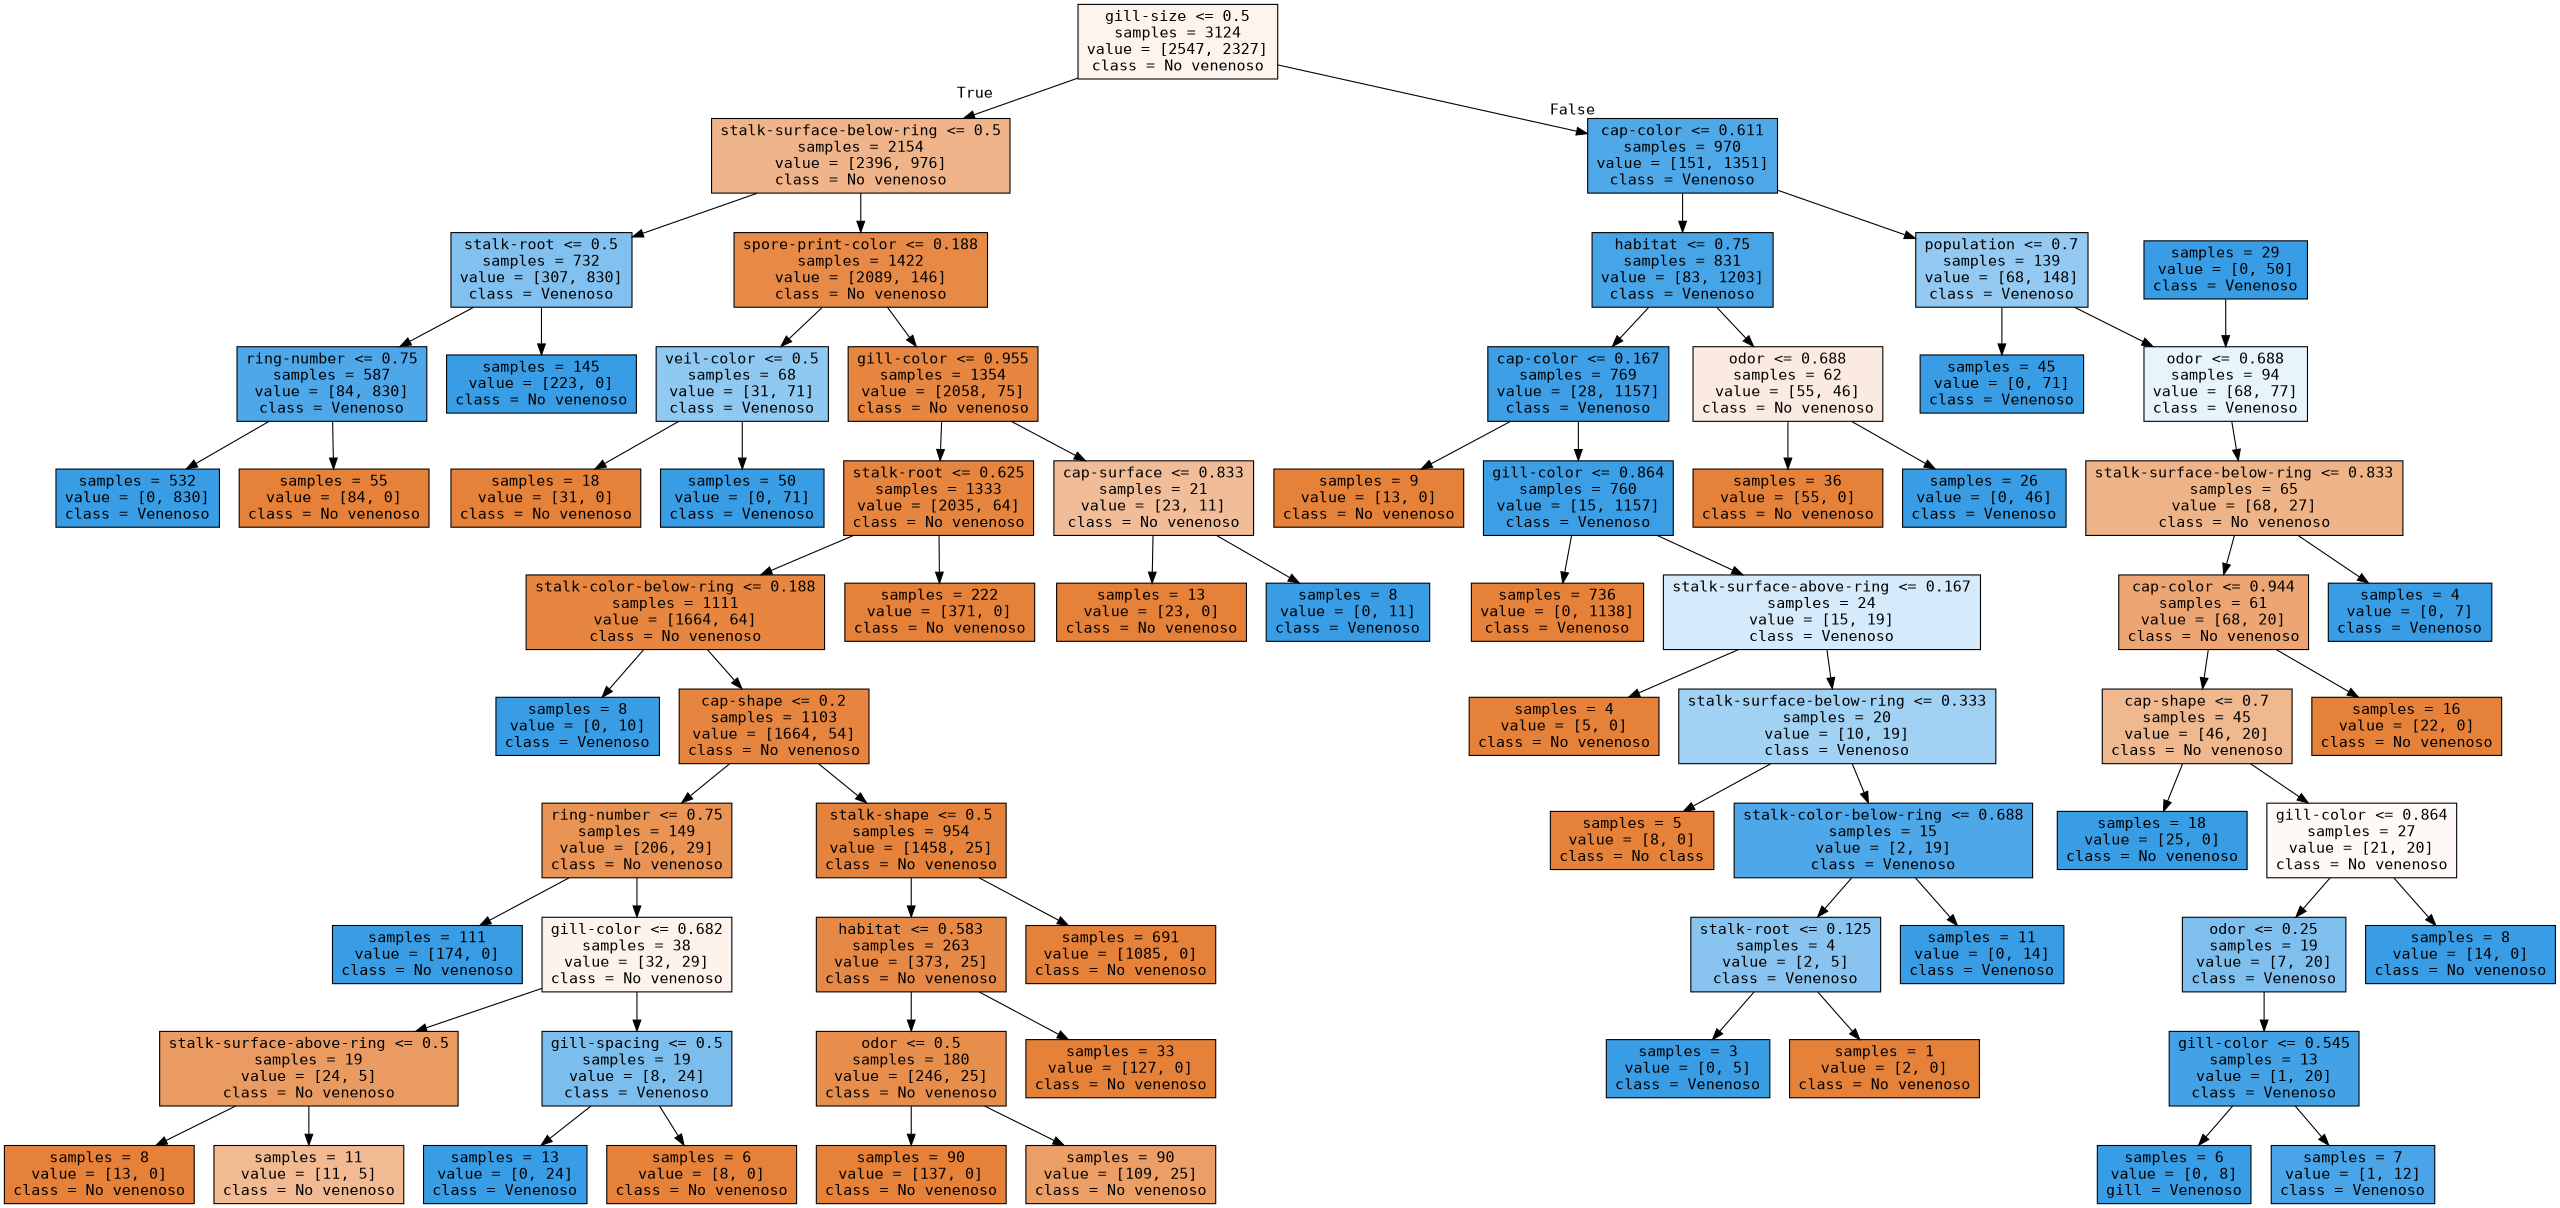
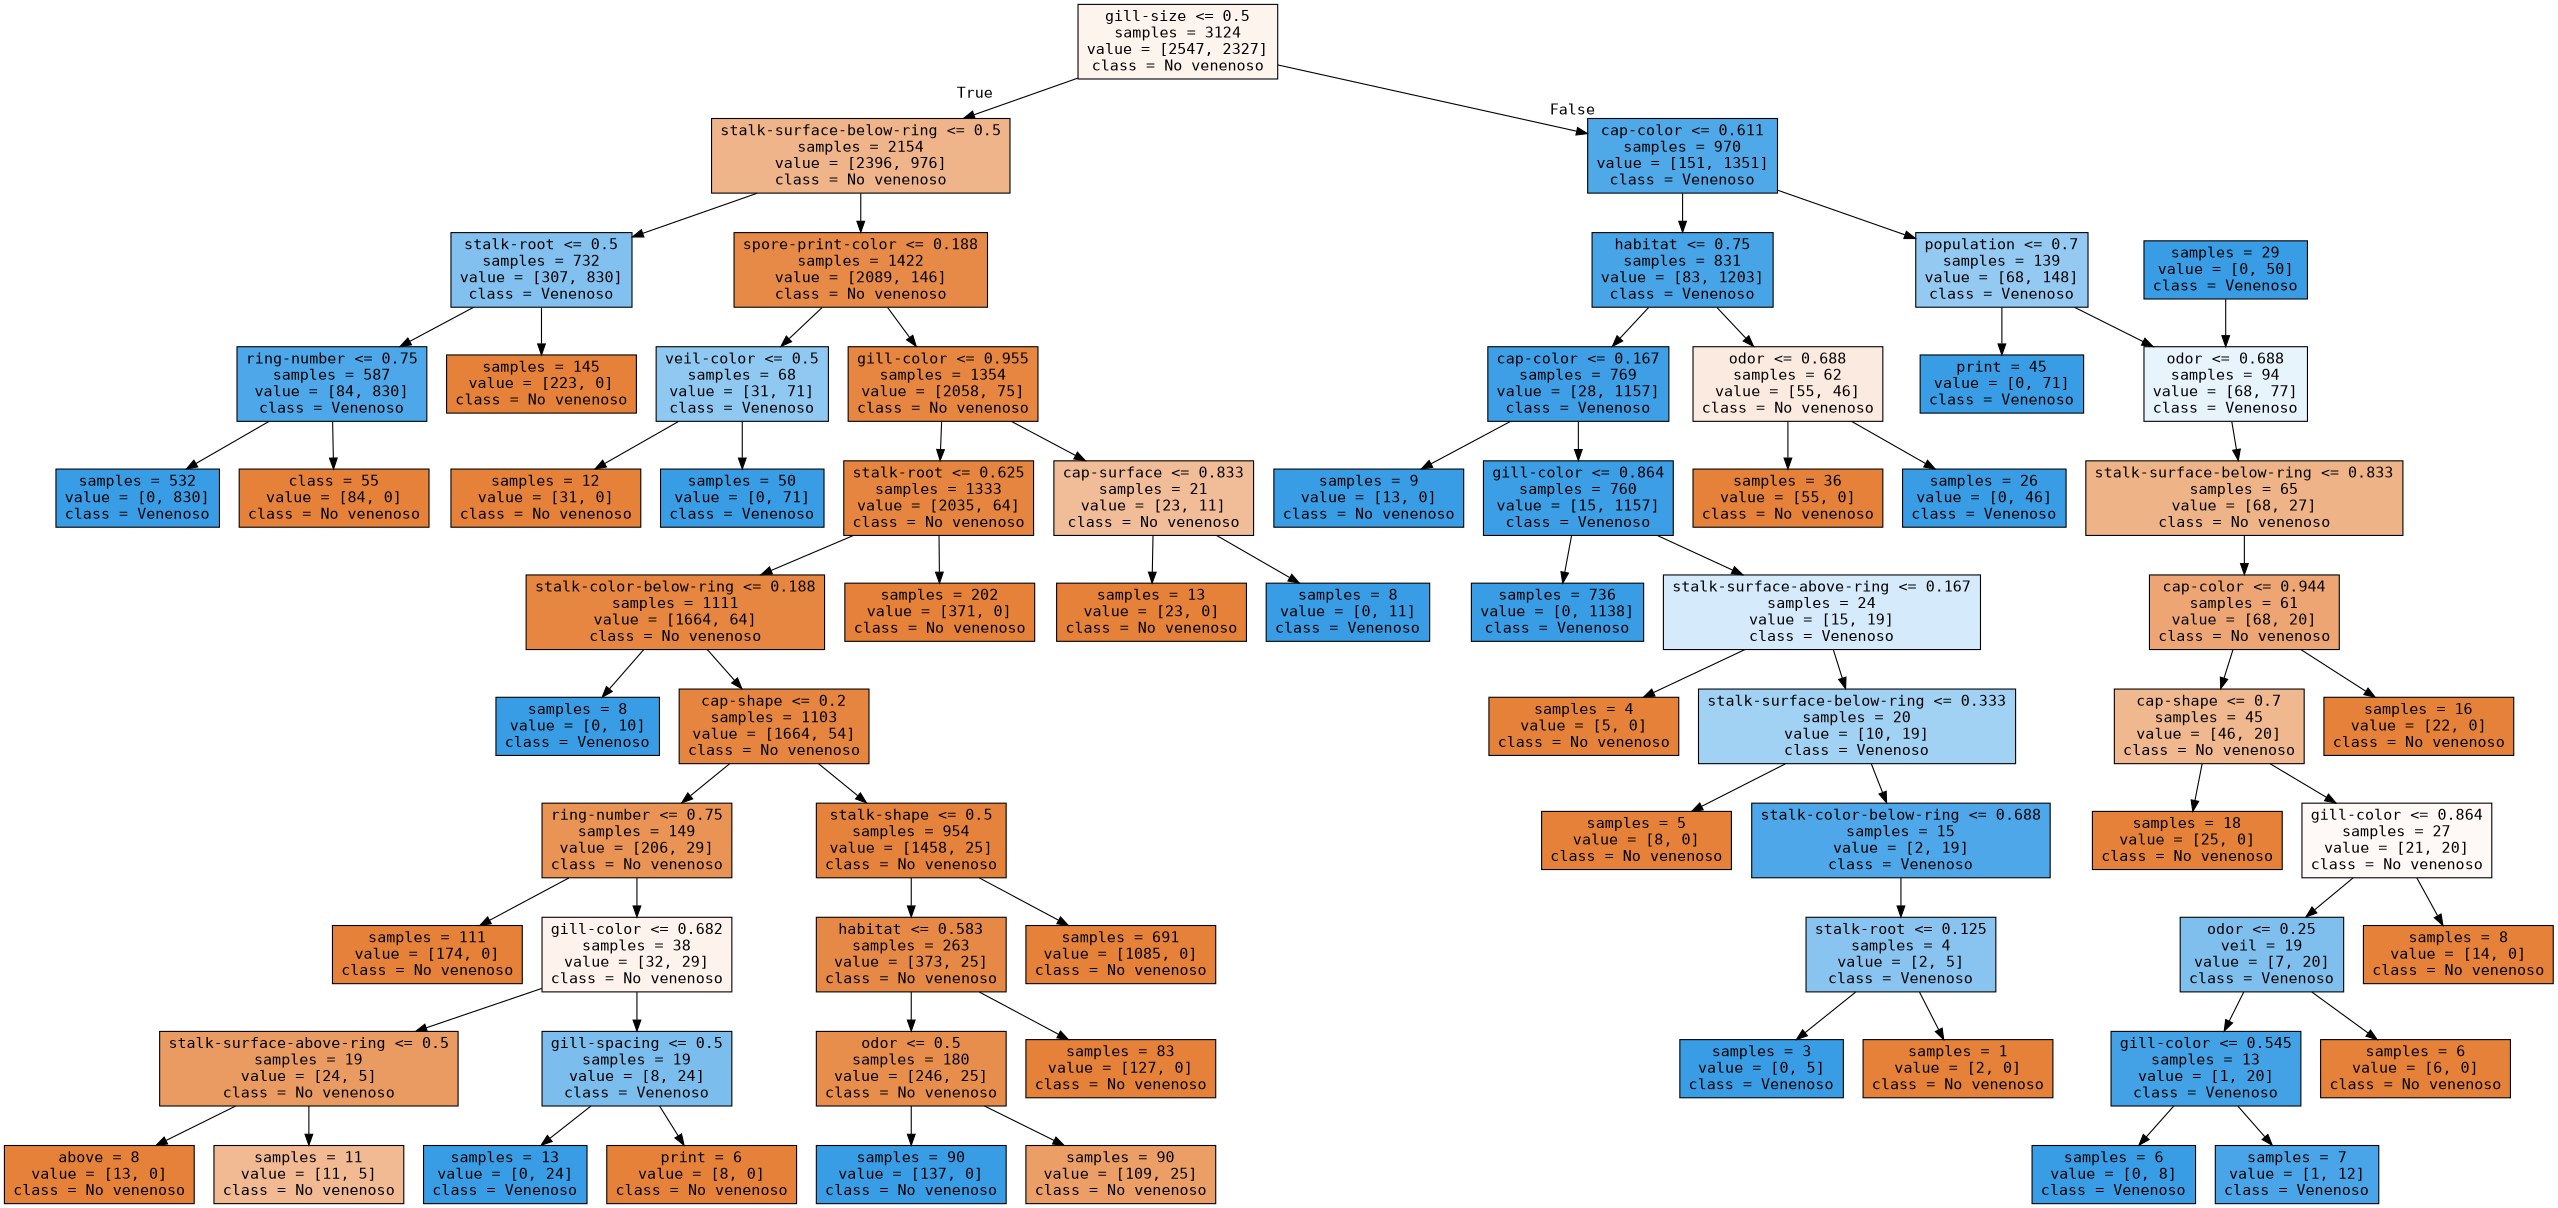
node "samples = 145 value = [223, 0] class = No venenoso": fillcolor #399de5 -> #e58139
node "samples = 45 value = [0, 71] class = Venenoso": label "samples = 45 value = [0, 71] class = Venenoso" -> "print = 45 value = [0, 71] class = Venenoso"
node "samples = 55 value = [84, 0] class = No venenoso": label "samples = 55 value = [84, 0] class = No venenoso" -> "class = 55 value = [84, 0] class = No venenoso"
node "samples = 18 value = [31, 0] class = No venenoso": label "samples = 18 value = [31, 0] class = No venenoso" -> "samples = 12 value = [31, 0] class = No venenoso"
node "samples = 9 value = [13, 0] class = No venenoso": fillcolor #e58139 -> #399de5
node "samples = 222 value = [371, 0] class = No venenoso": label "samples = 222 value = [371, 0] class = No venenoso" -> "samples = 202 value = [371, 0] class = No venenoso"
node "samples = 736 value = [0, 1138] class = Venenoso": fillcolor #e58139 -> #399de5
node "samples = 4 value = [0, 7] class = Venenoso": removed
node "samples = 5 value = [8, 0] class = No class": label "samples = 5 value = [8, 0] class = No class" -> "samples = 5 value = [8, 0] class = No venenoso"
node "samples = 18 value = [25, 0] class = No venenoso": fillcolor #399de5 -> #e58139
node "samples = 111 value = [174, 0] class = No venenoso": fillcolor #399de5 -> #e58139
node "samples = 11 value = [0, 14] class = Venenoso": removed
node "odor <= 0.25 samples = 19 value = [7, 20] class = Venenoso": label "odor <= 0.25 samples = 19 value = [7, 20] class = Venenoso" -> "odor <= 0.25 veil = 19 value = [7, 20] class = Venenoso"
node "samples = 8 value = [14, 0] class = No venenoso": fillcolor #399de5 -> #e58139
node "samples = 33 value = [127, 0] class = No venenoso": label "samples = 33 value = [127, 0] class = No venenoso" -> "samples = 83 value = [127, 0] class = No venenoso"
node "samples = 6 value = [6, 0] class = No venenoso": added
node "samples = 8 value = [13, 0] class = No venenoso": label "samples = 8 value = [13, 0] class = No venenoso" -> "above = 8 value = [13, 0] class = No venenoso"
node "samples = 6 value = [8, 0] class = No venenoso": label "samples = 6 value = [8, 0] class = No venenoso" -> "print = 6 value = [8, 0] class = No venenoso"
node "samples = 90 value = [137, 0] class = No venenoso": fillcolor #e58139 -> #399de5
node "samples = 6 value = [0, 8] gill = Venenoso": label "samples = 6 value = [0, 8] gill = Venenoso" -> "samples = 6 value = [0, 8] class = Venenoso"
